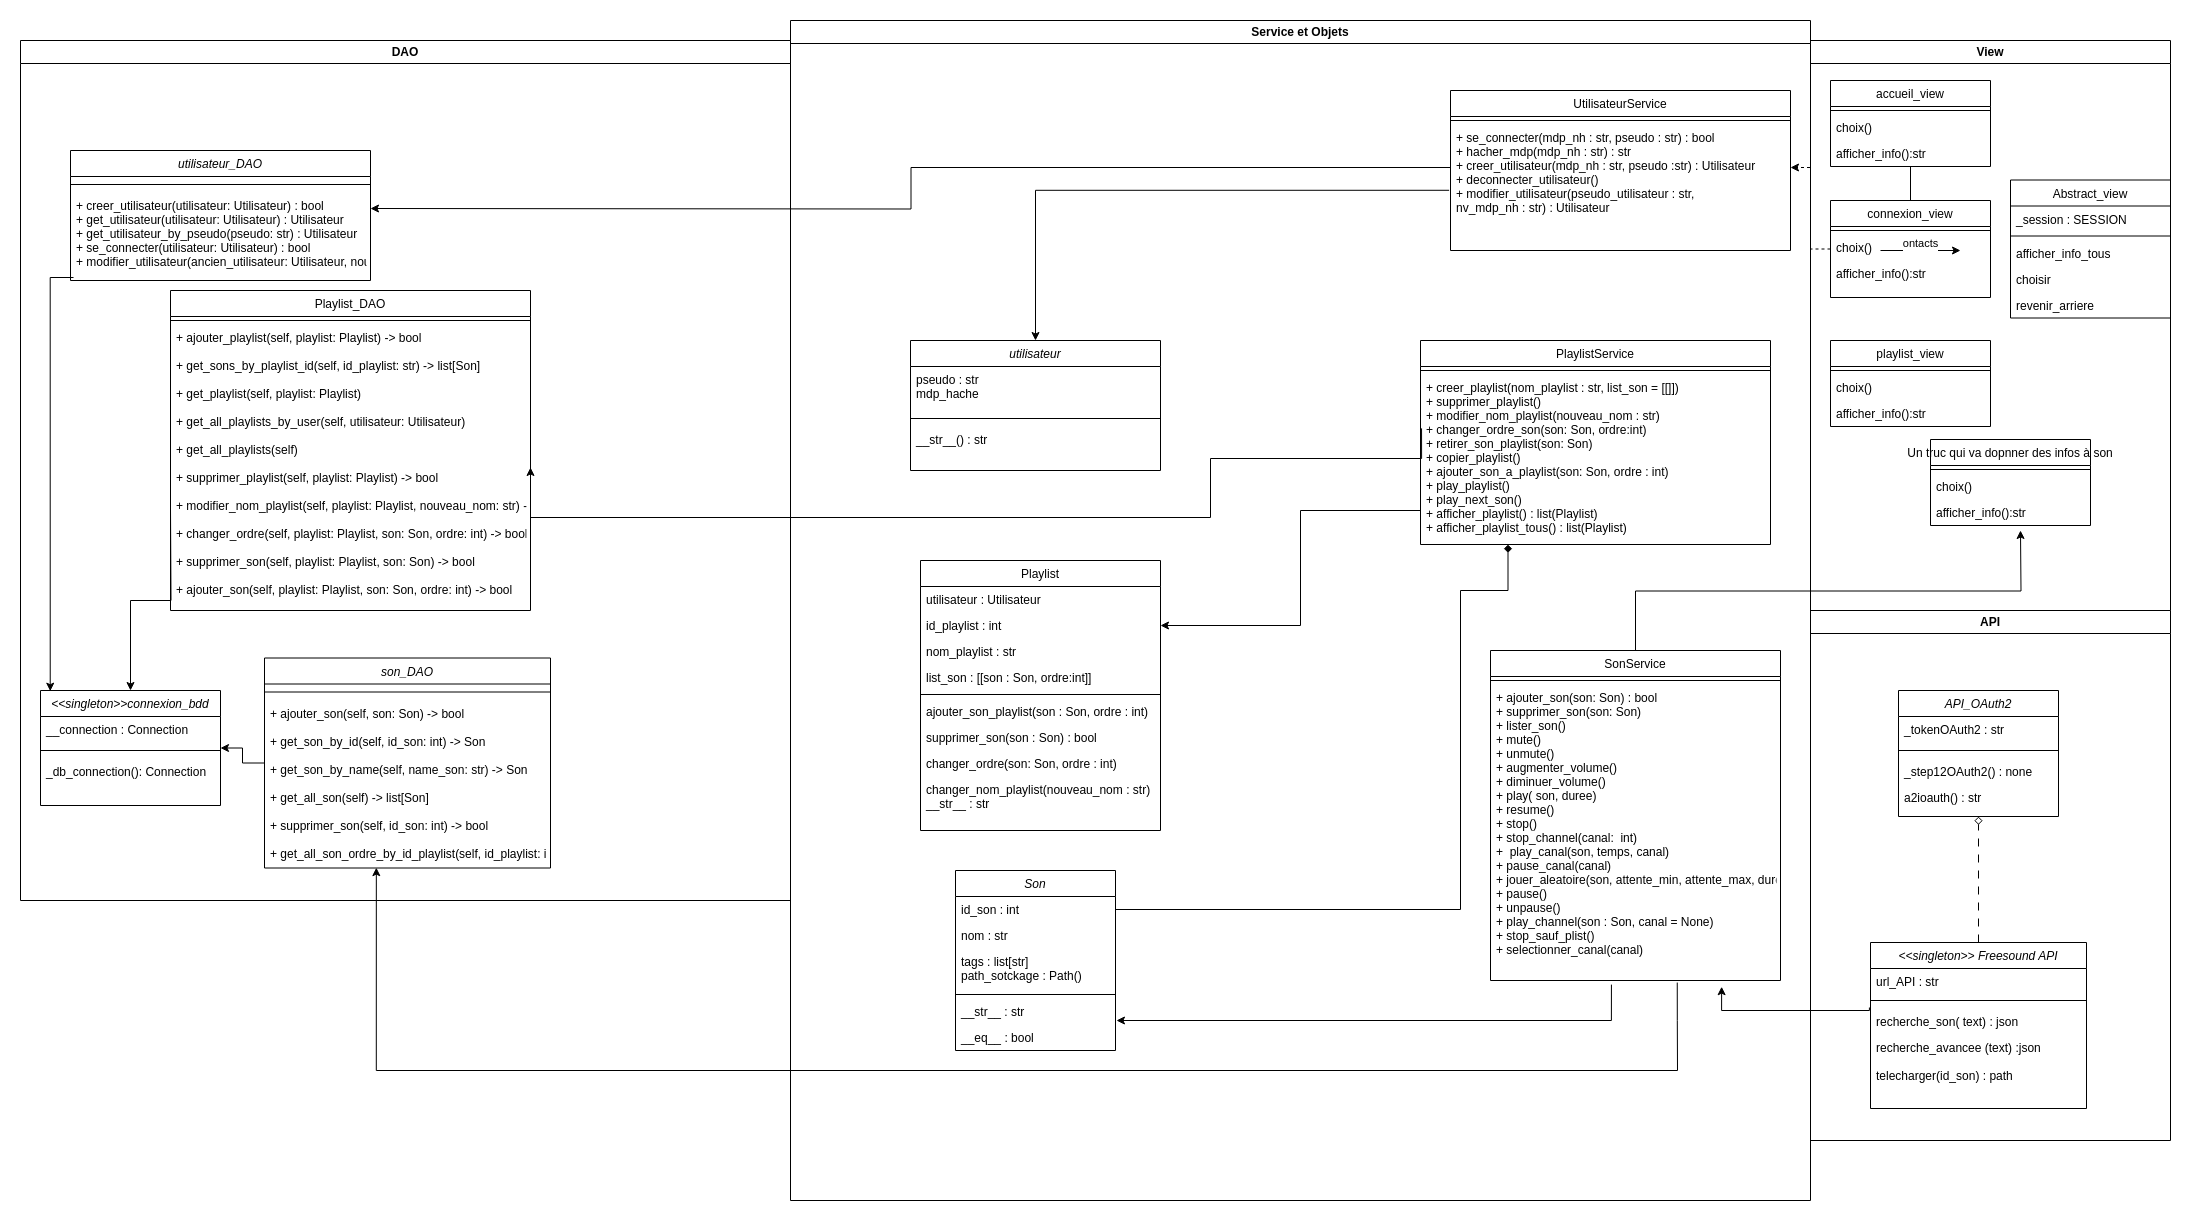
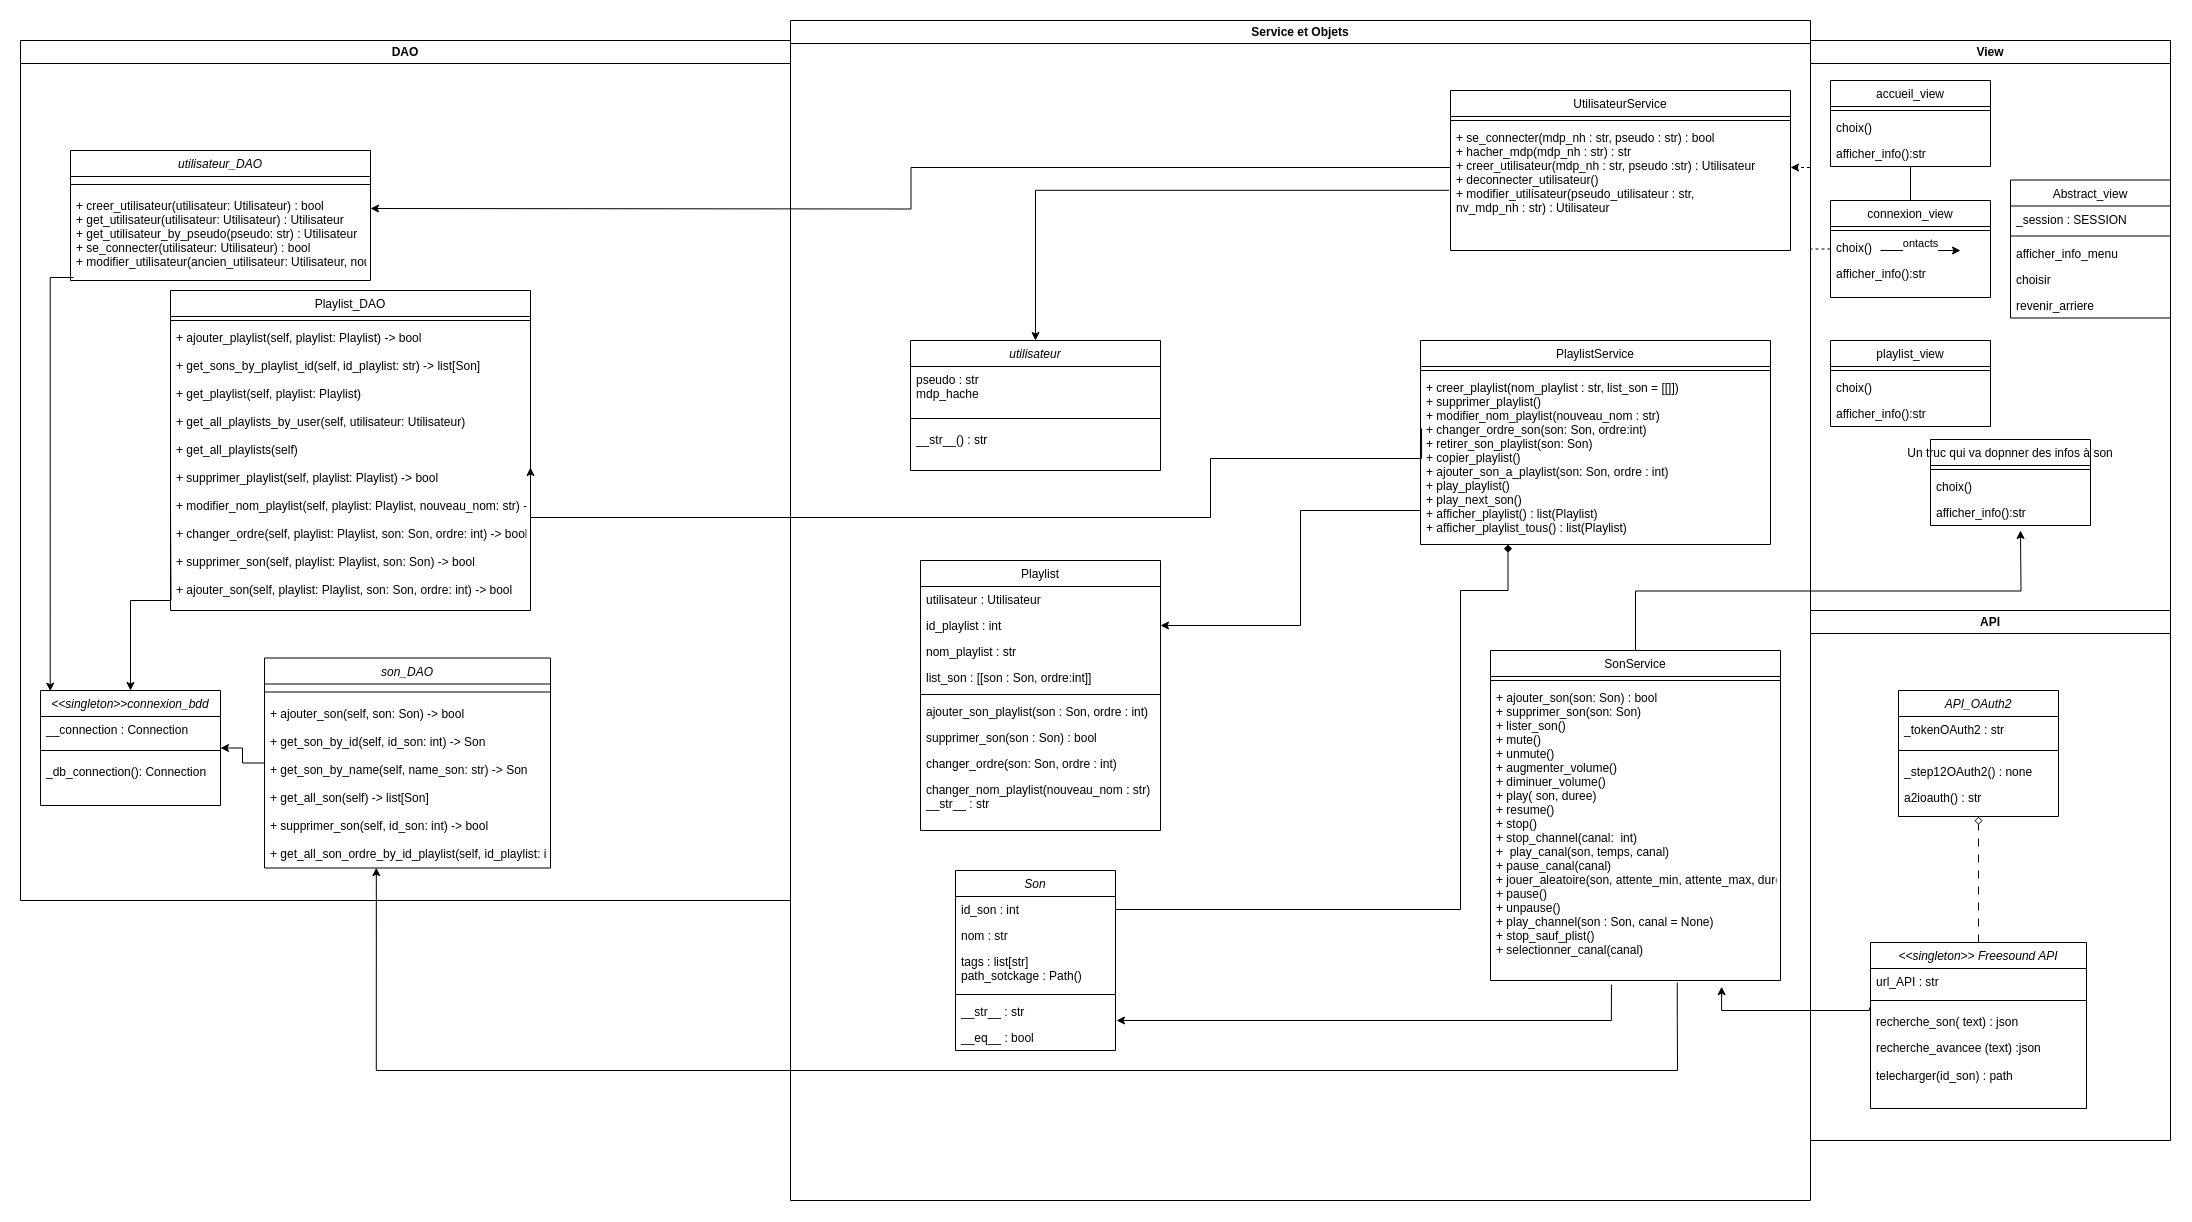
node "afficher_info_tous": label "afficher_info_tous" -> "afficher_info_menu"
